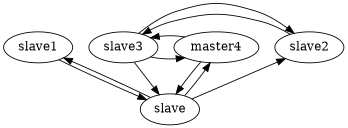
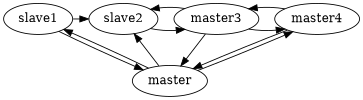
edge "slave1" -> "slave2": added
node "slave3": label "slave3" -> "master3"
node "slave": label "slave" -> "master"
